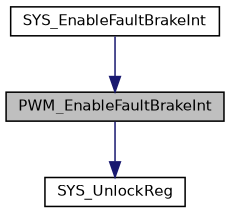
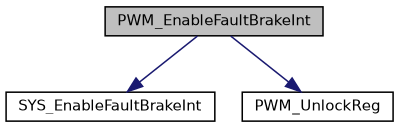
edge "SYS_EnableFaultBrakeInt" -> "PWM_EnableFaultBrakeInt": reversed
node "SYS_UnlockReg": label "SYS_UnlockReg" -> "PWM_UnlockReg"
